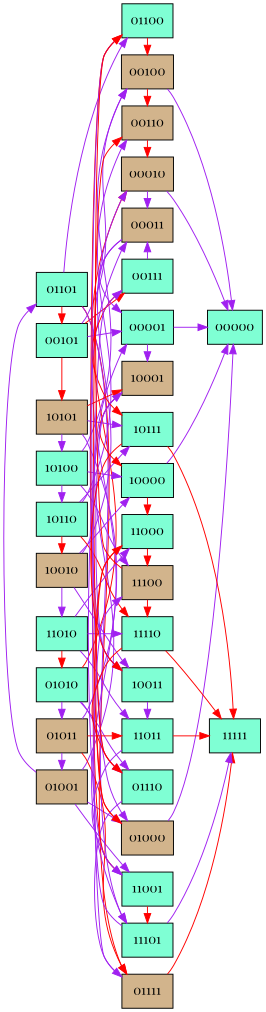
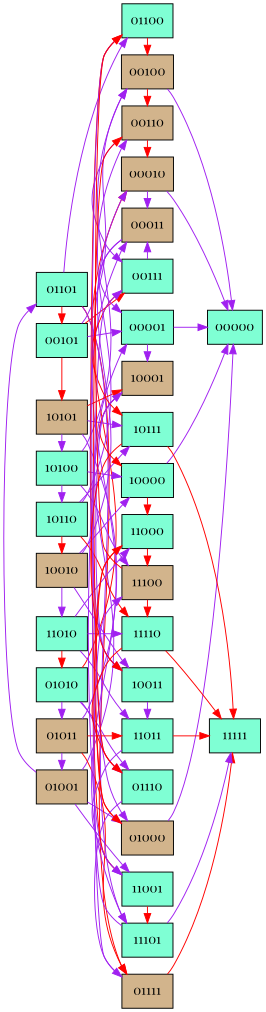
edge "00110" -> "00111": added
